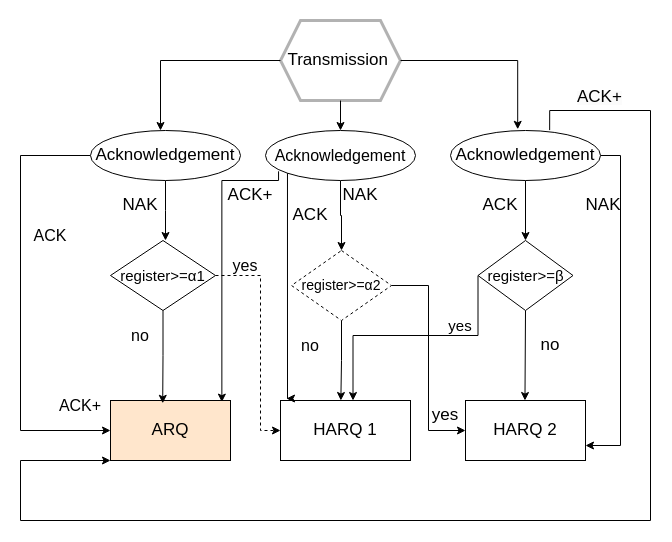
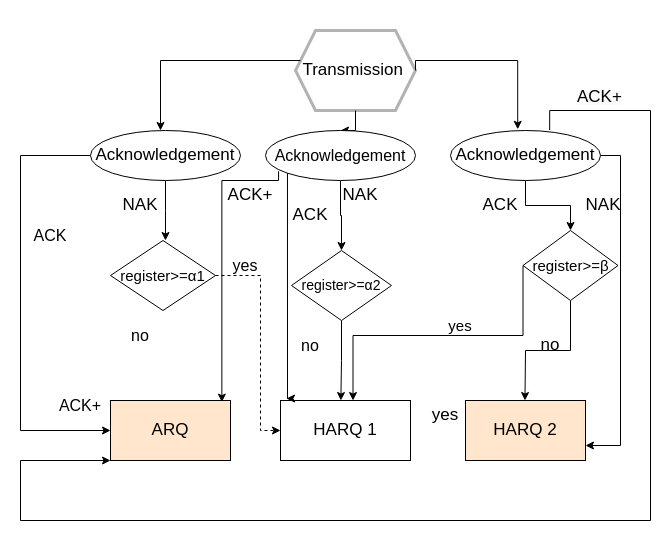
node "Transmission": moved (341, 61) -> (356, 71)
node "register>=β": moved (526, 276) -> (571, 266)
node "register>=α2": style dashed -> solid
edge "register>=α1" -> "ARQ": removed
edge "register>=α2" -> "HARQ 2": removed
node "HARQ 2": fillcolor #ffffff -> #ffe6cc
